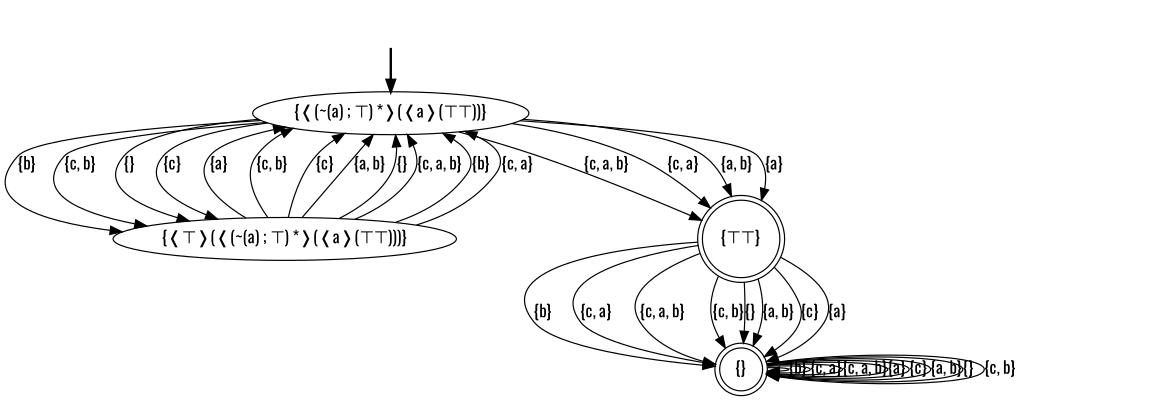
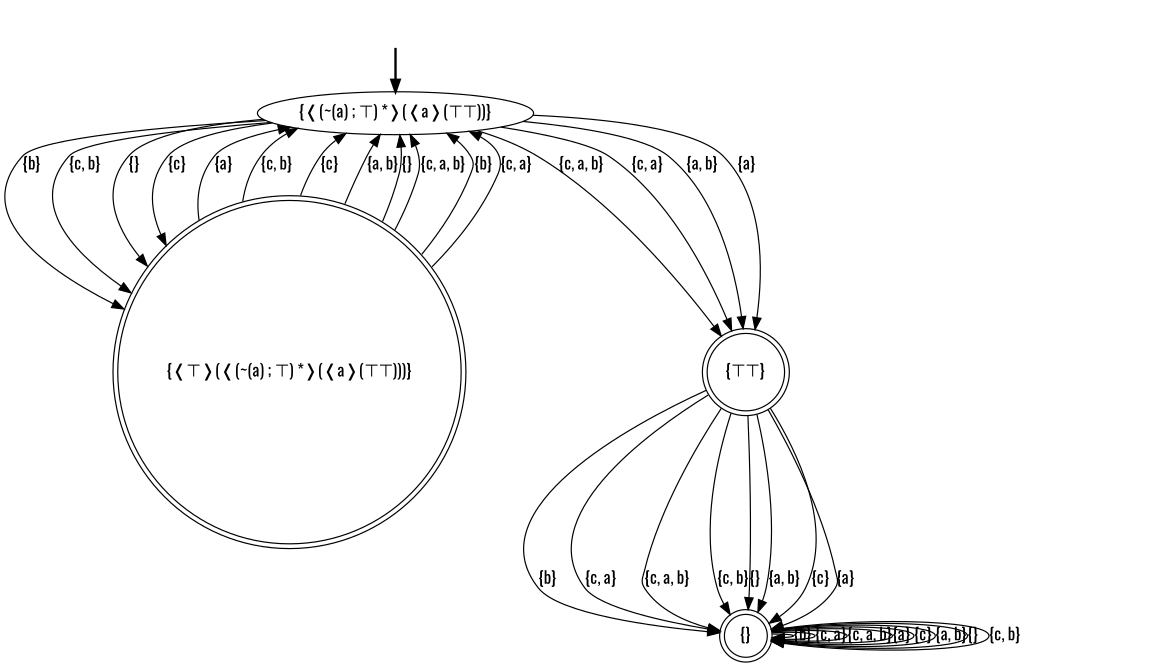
node "{❬⊤❭(❬(~(a) ; ⊤) *❭(❬a❭(⊤⊤)))}": shape ellipse -> doublecircle
